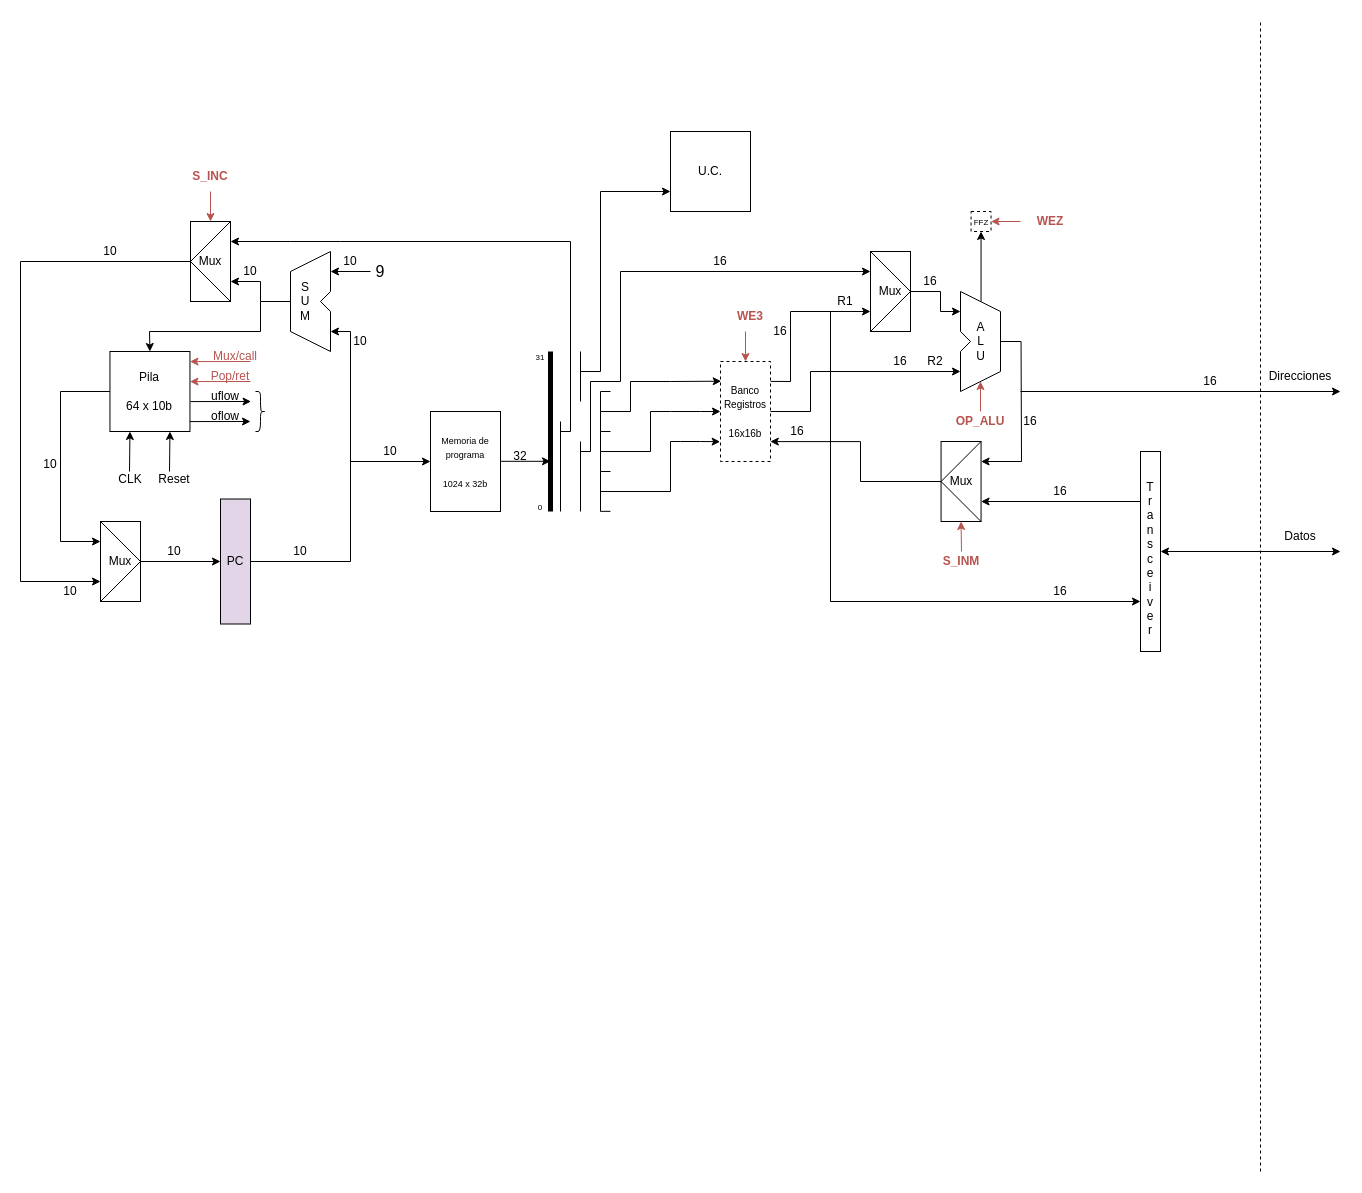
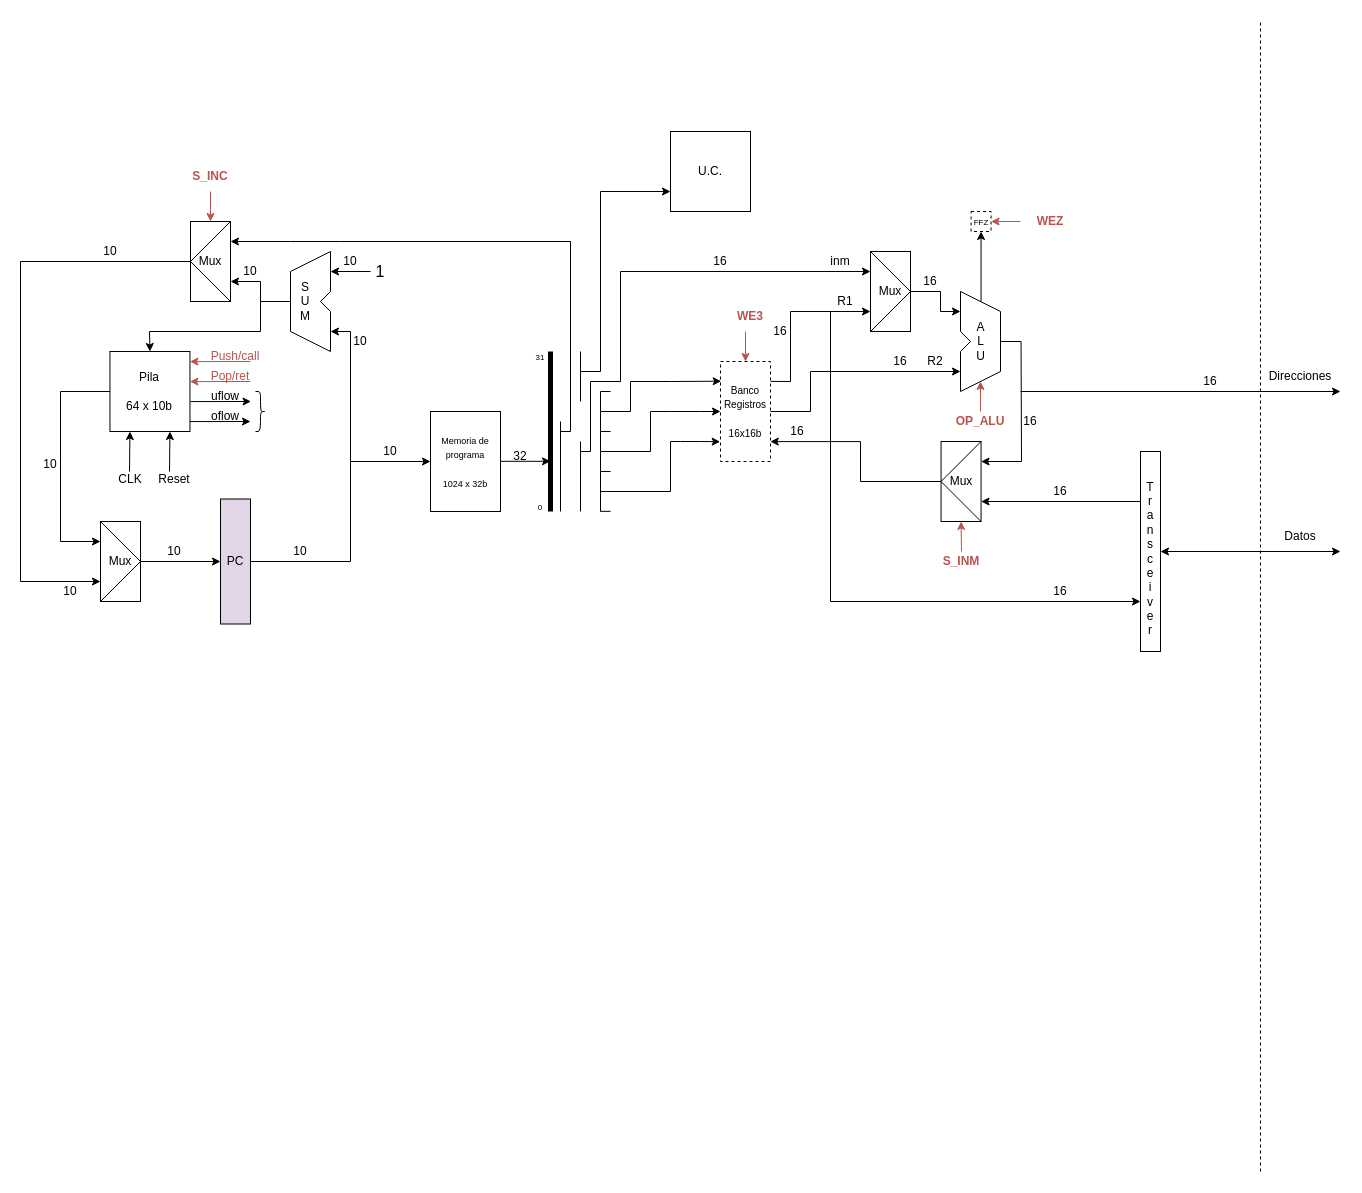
node "inm": added
node "9": label "9" -> "1"
node "Mux/call": label "Mux/call" -> "Push/call"
